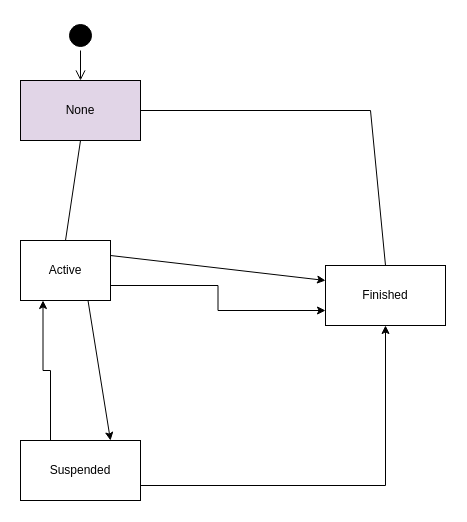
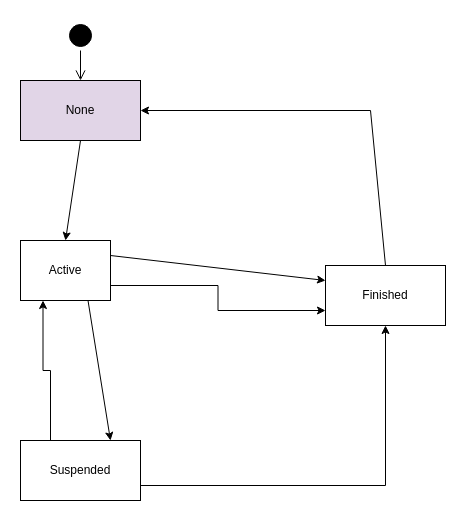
edge "None" -- "Finished": arrowhead none -> classic
edge "None" -- "Active": arrowhead none -> classic
